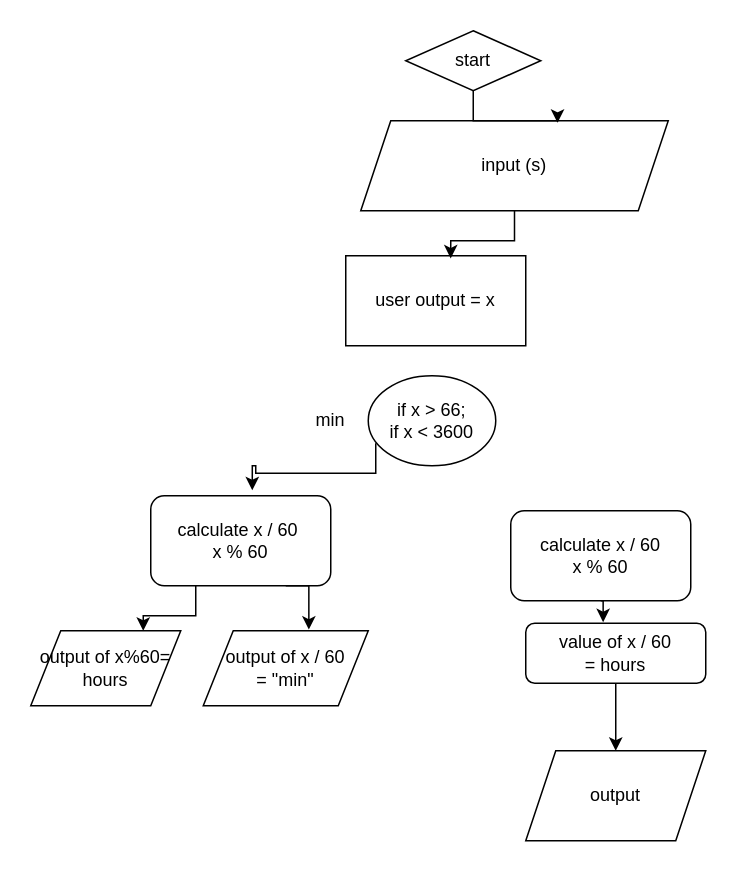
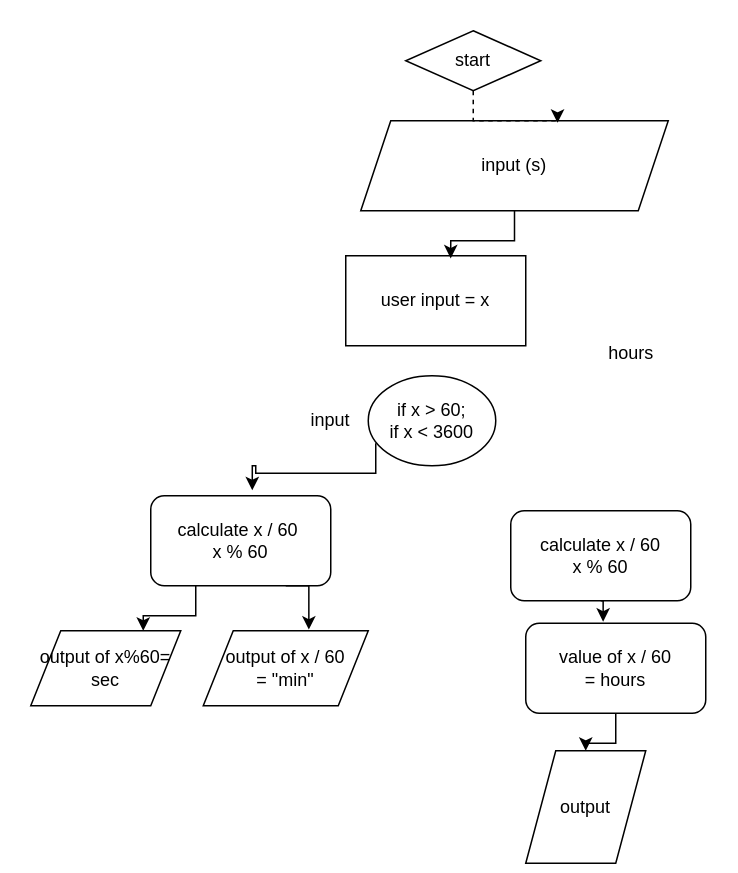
edge "start" -> "input (s)": style solid -> dashed
node "user output = x": label "user output = x" -> "user input = x"
node "hours": added
node "min": label "min" -> "input"
node "if x > 66; if x < 3600": label "if x > 66; if x < 3600" -> "if x > 60; if x < 3600"
node "value of x / 60 = hours": size 180x60 -> 180x90
node "output of x%60= hours": label "output of x%60= hours" -> "output of x%60= sec"
node "output": size 180x90 -> 120x113
